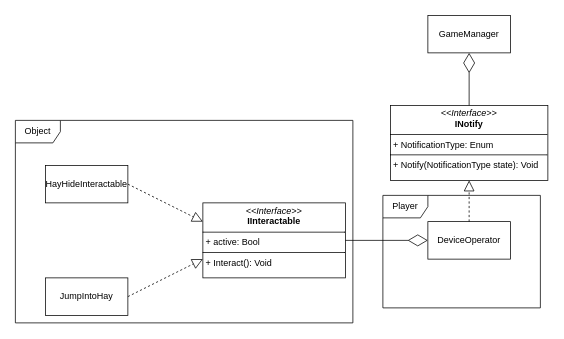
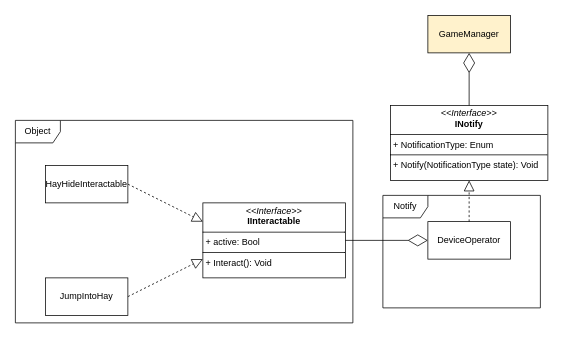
node "GameManager": fillcolor #ffffff -> #fff2cc
node "Player": label "Player" -> "Notify"
